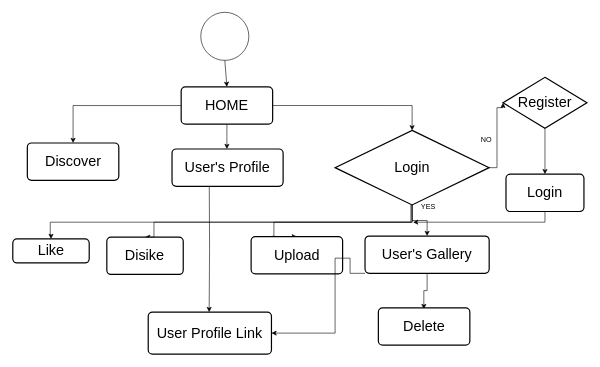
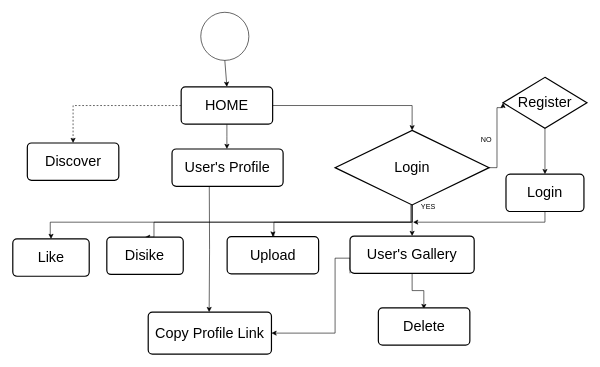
edge "HOME" -> "Discover": style solid -> dashed
node "Like": size 76x24 -> 76x37
node "Upload": moved (297, 255) -> (273, 255)
node "User's Gallery": moved (427, 255) -> (412, 255)
node "User Profile Link": label "User Profile Link" -> "Copy Profile Link"
